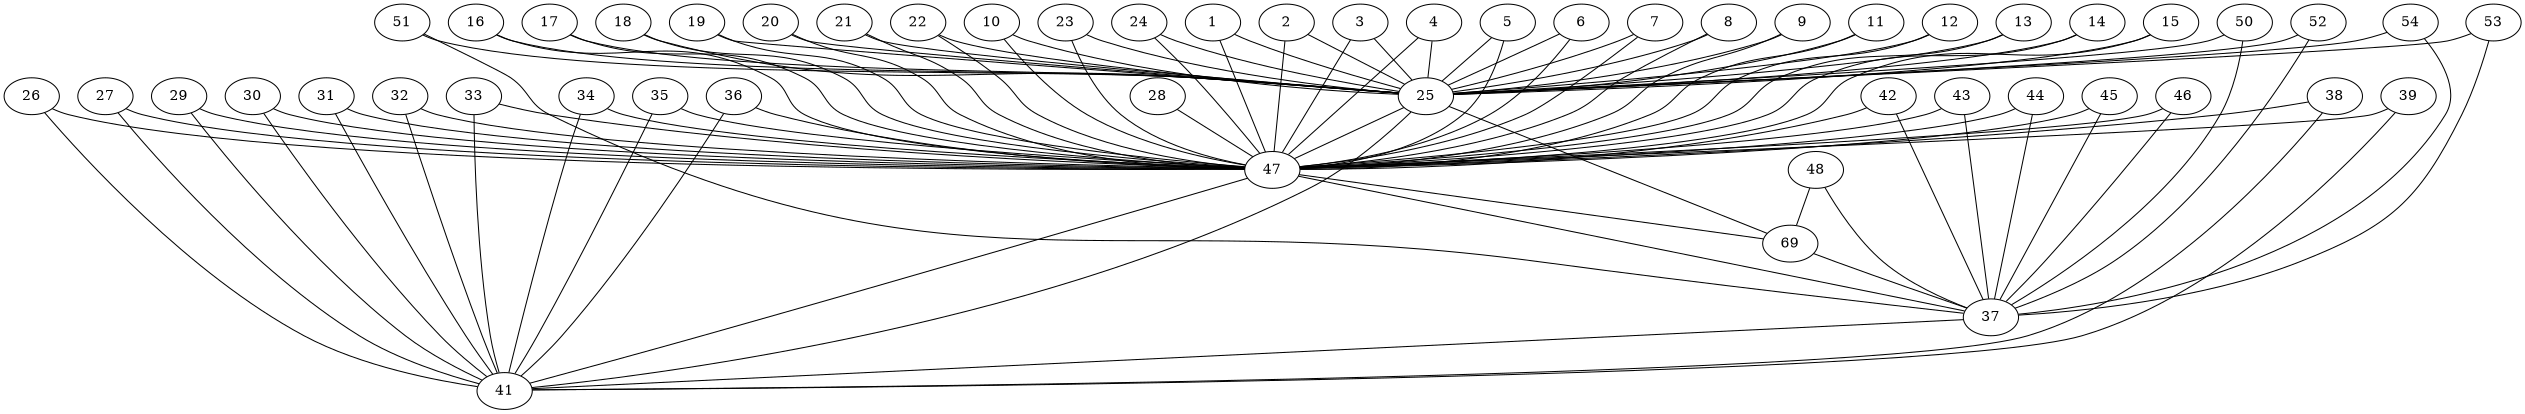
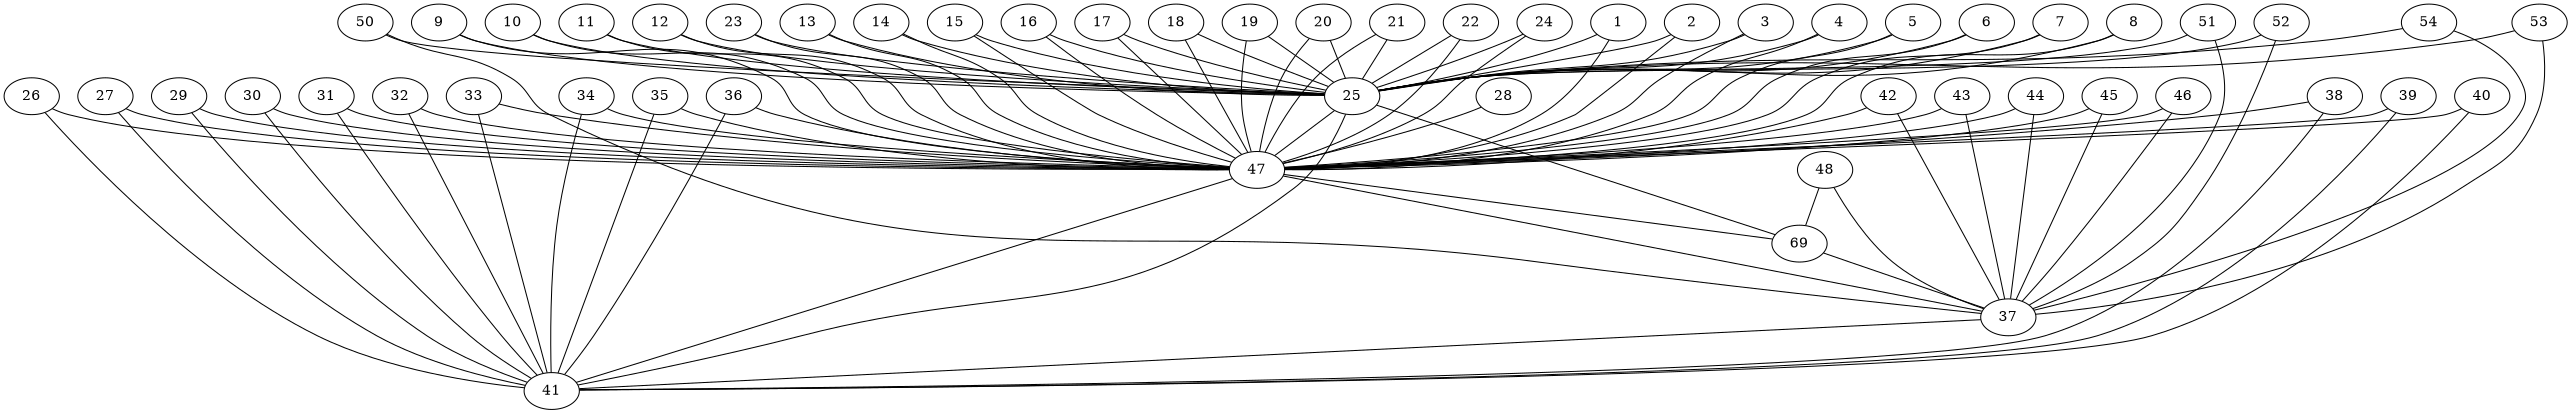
node "40": added
